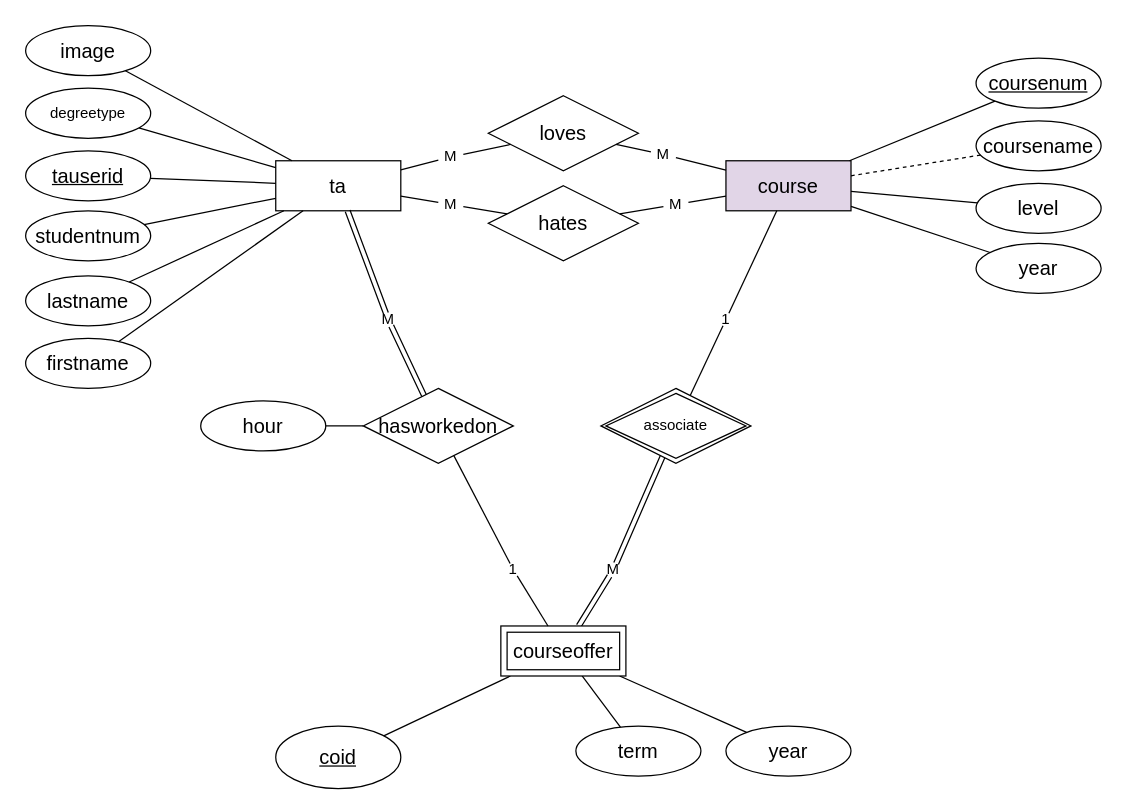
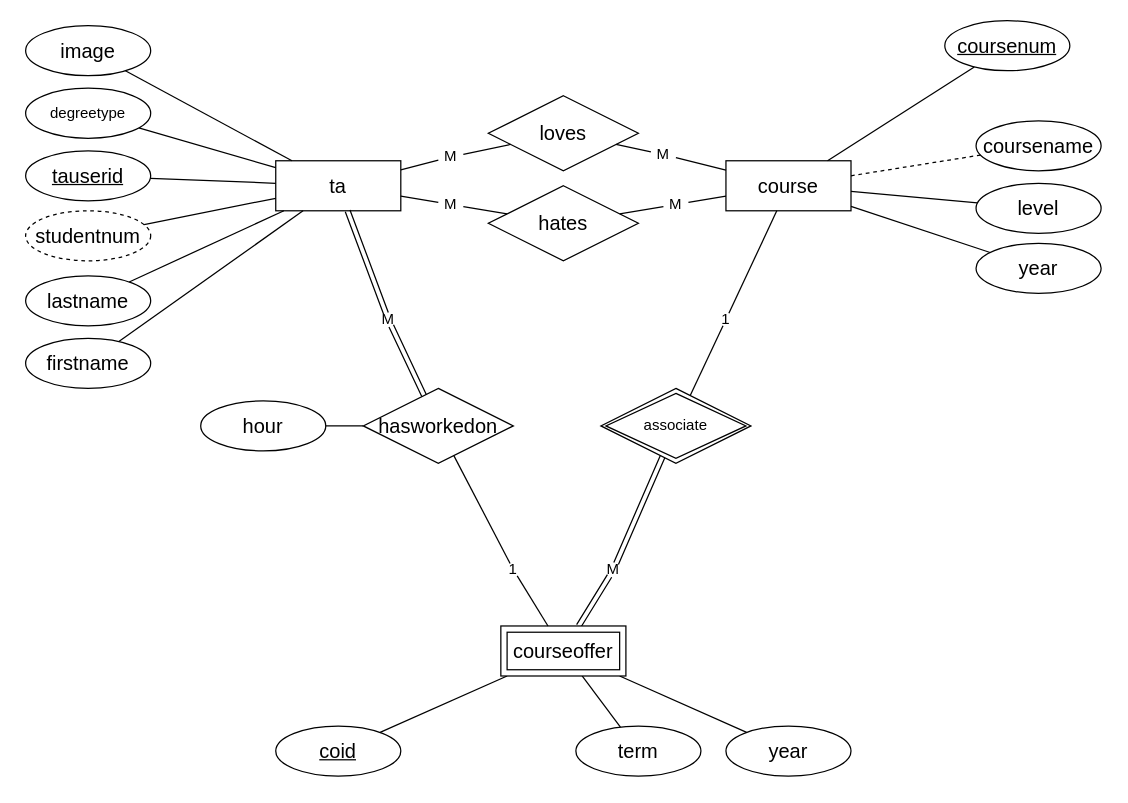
node "coursenum": moved (1038, 83) -> (1007, 46)
node "course": fillcolor #e1d5e7 -> #ffffff
node "studentnum": style solid -> dashed
node "coid": size 125x63 -> 125x50
